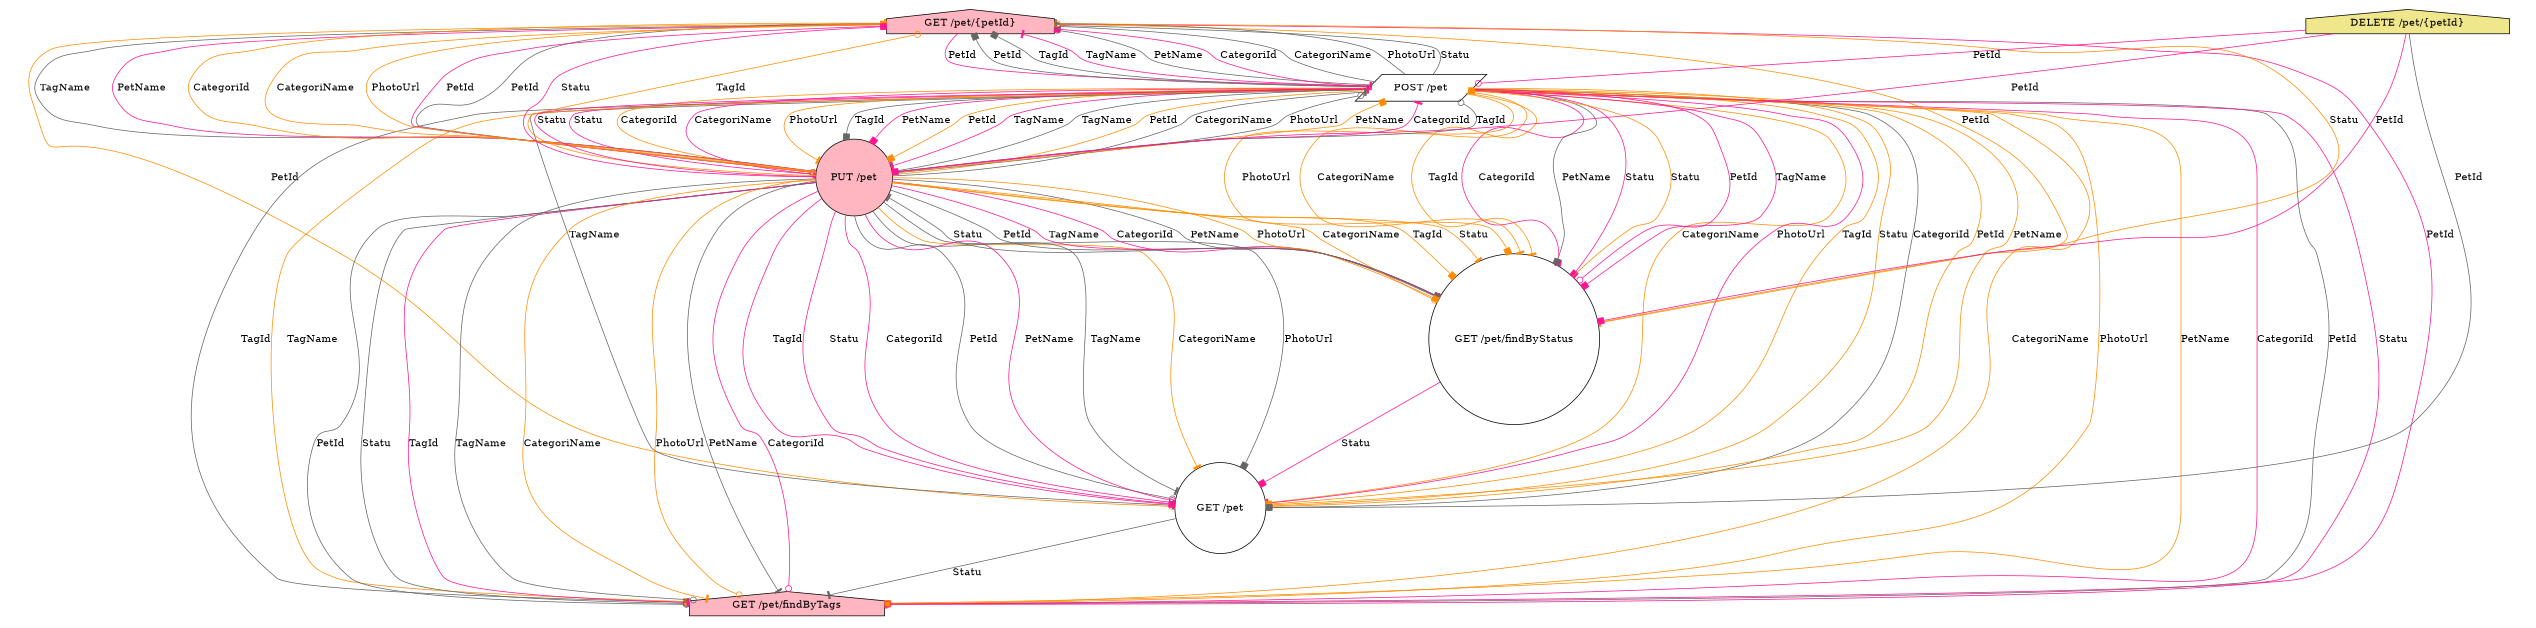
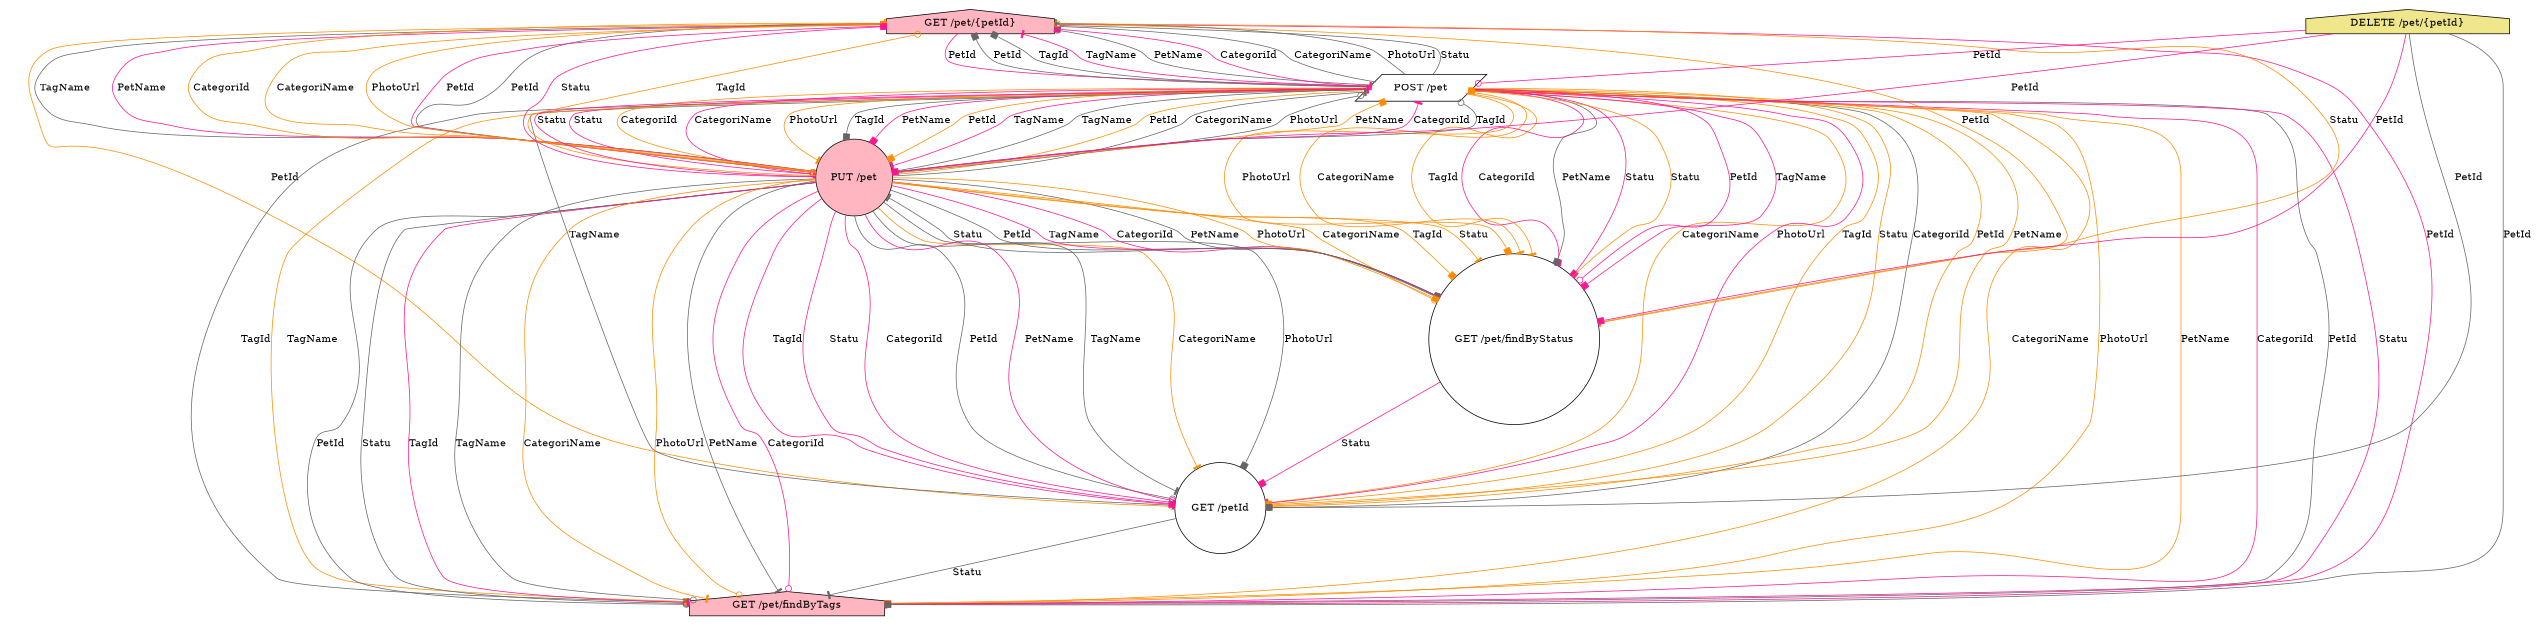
node "GET /pet": label "GET /pet" -> "GET /petId"
edge "DELETE /pet/{petId}" -> "GET /pet/findByTags": added, label "PetId"
